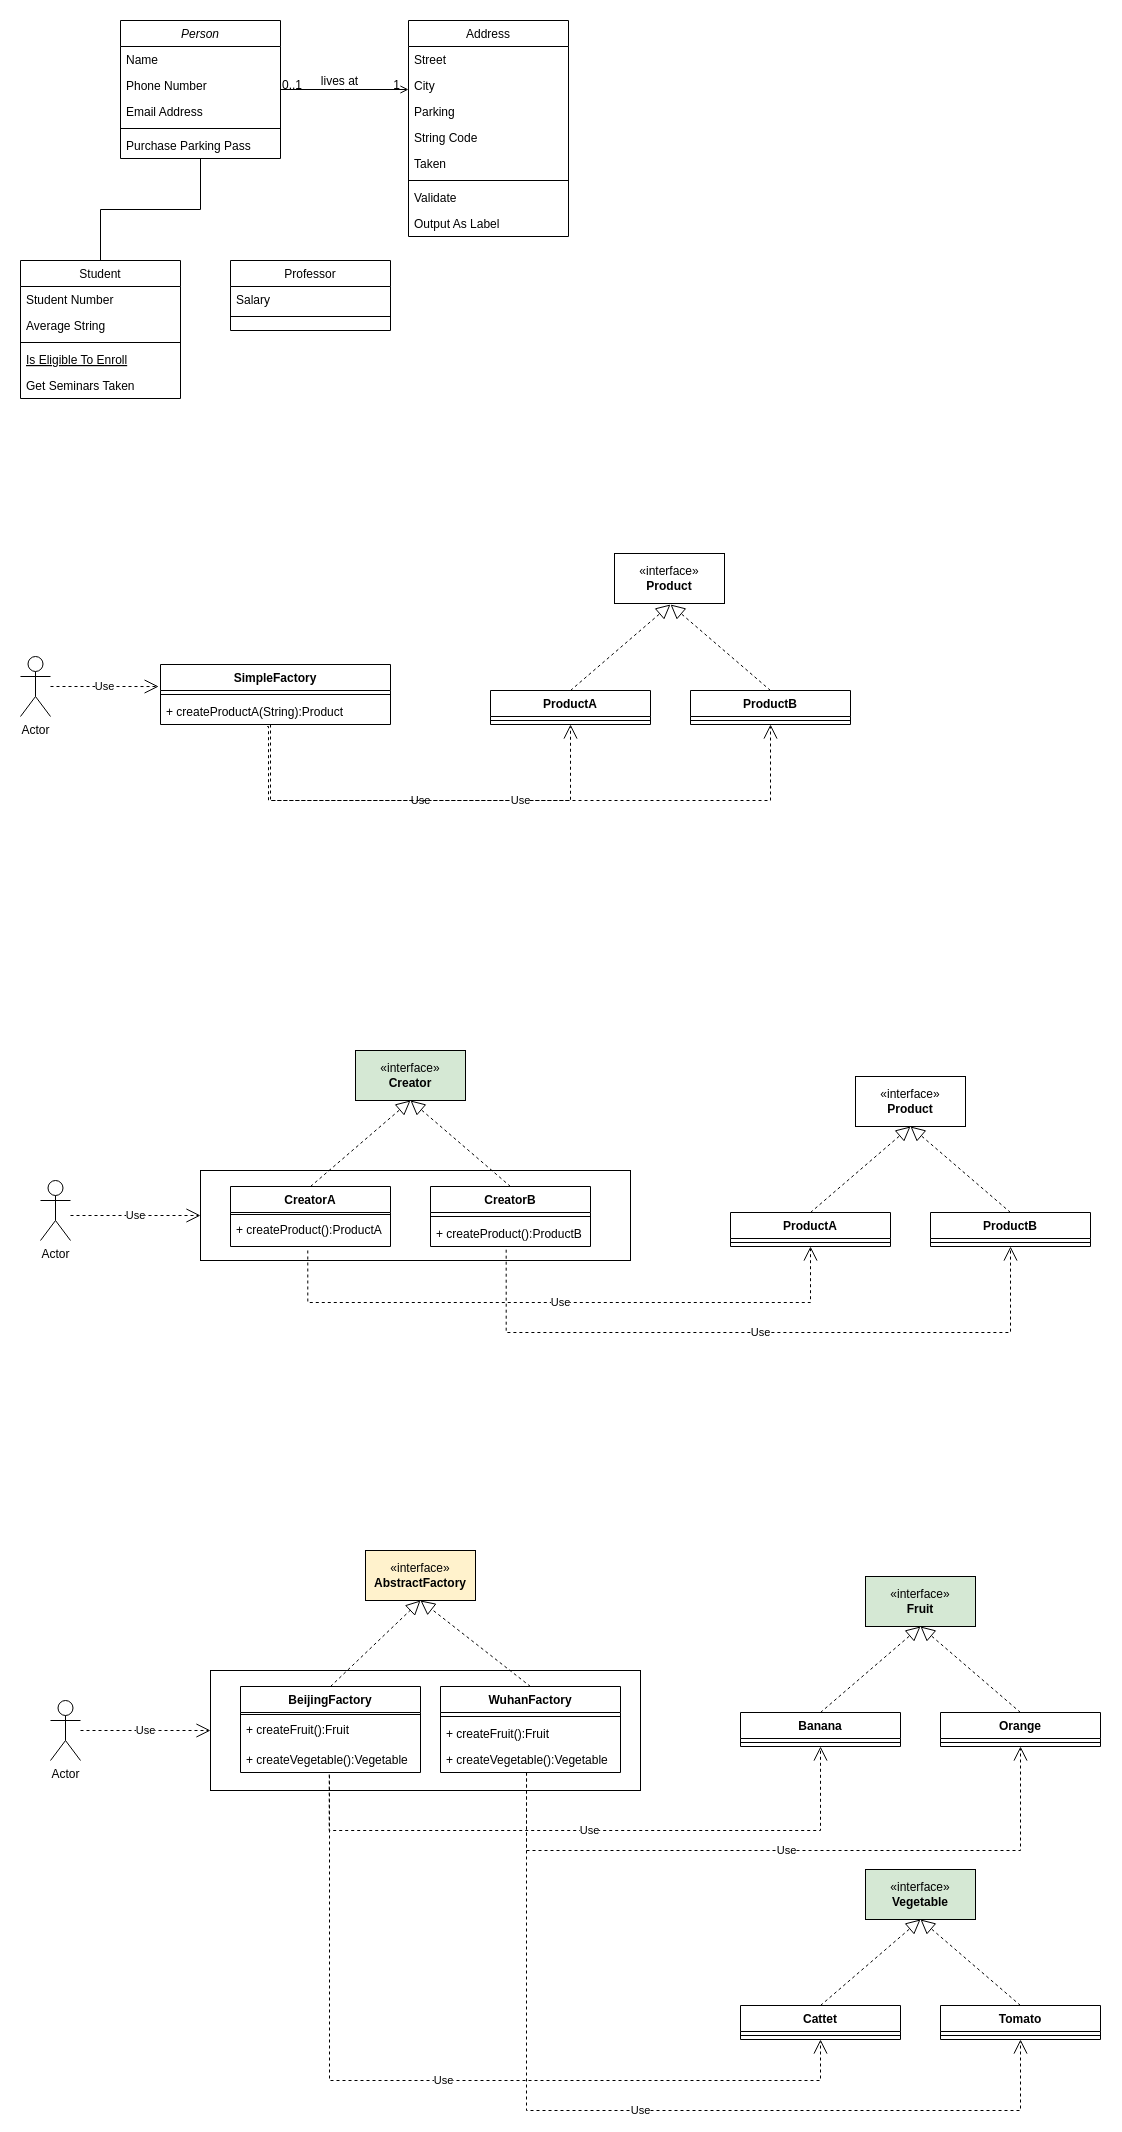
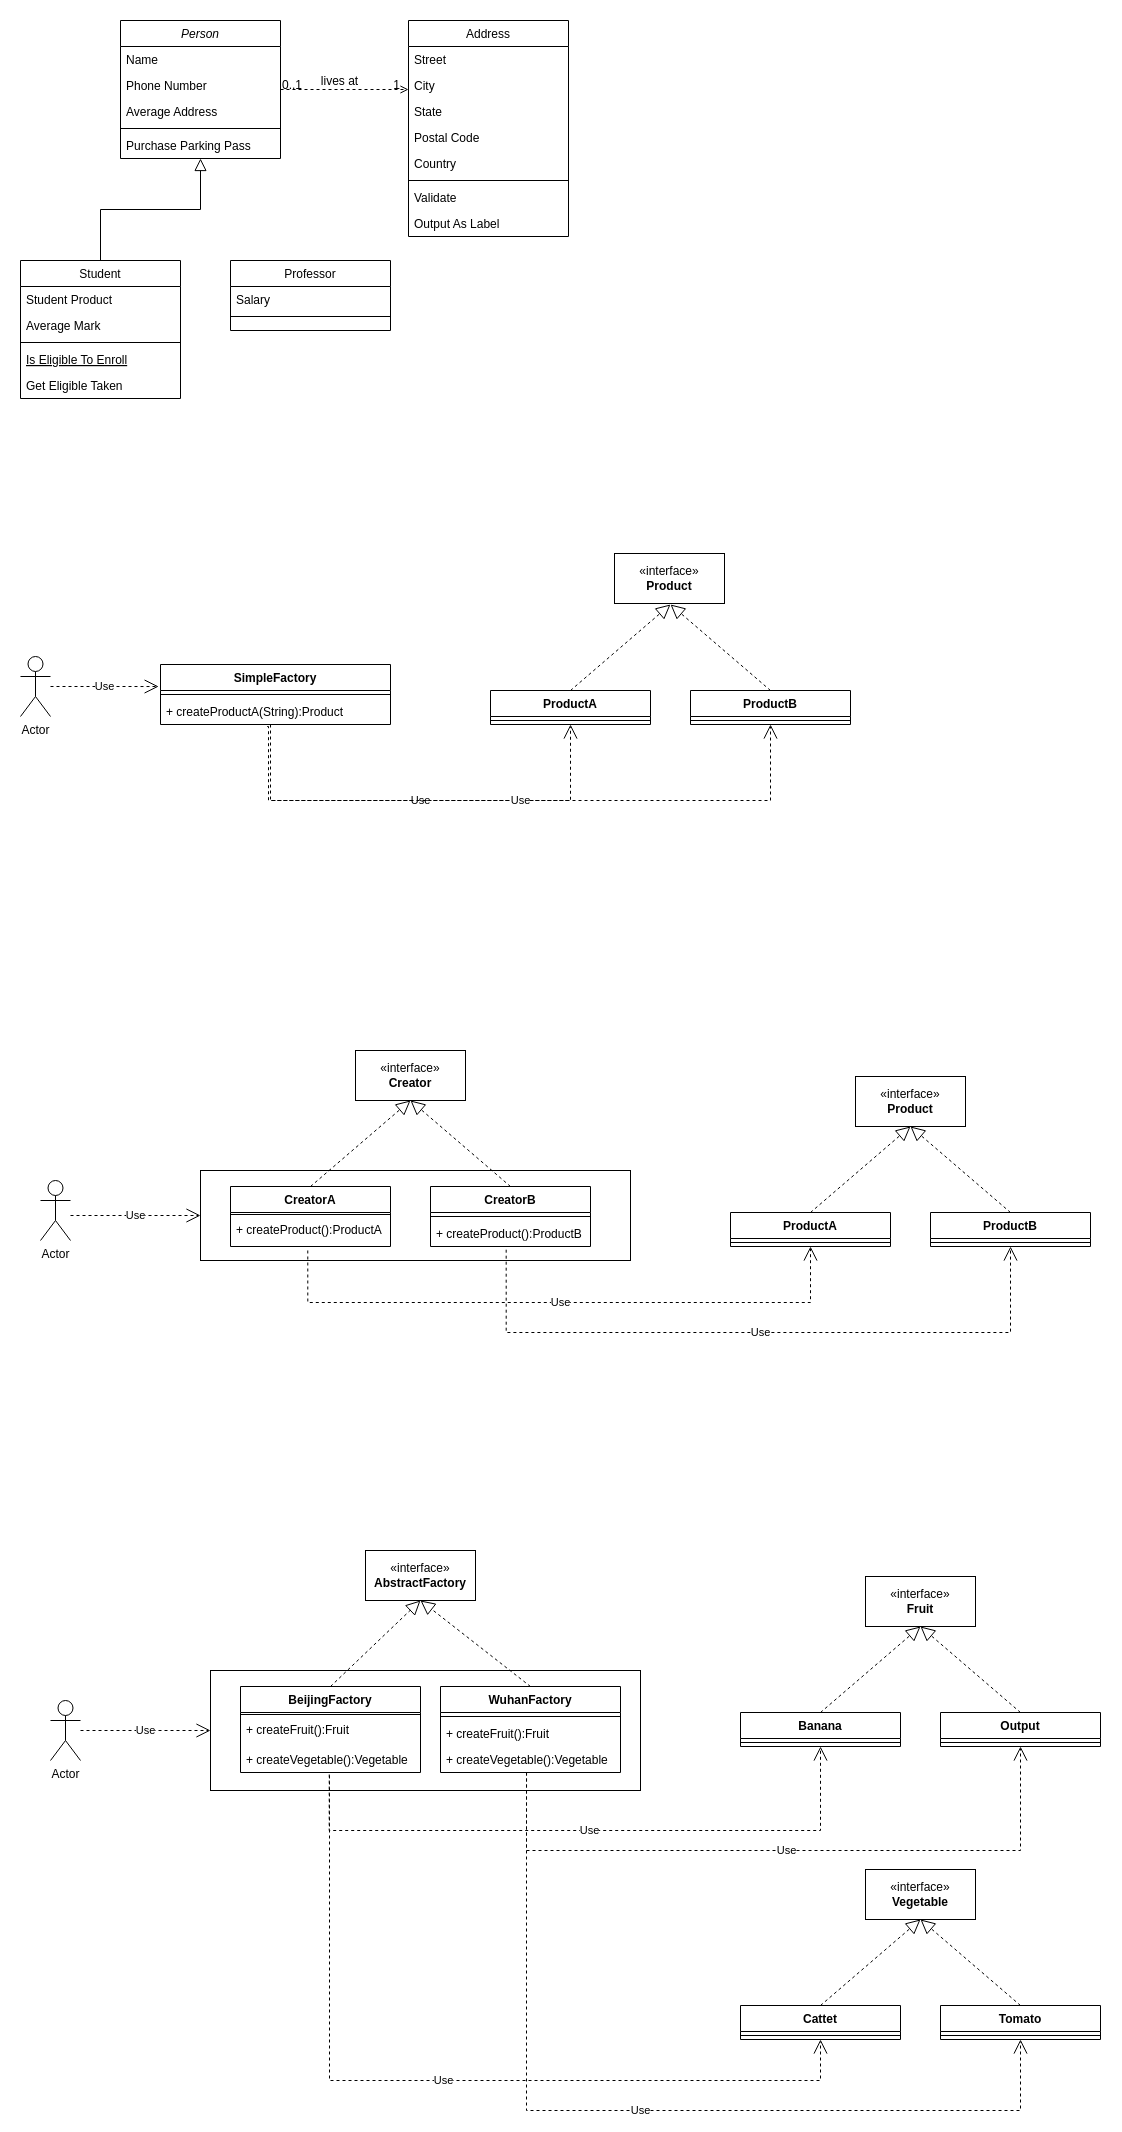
edge "Person" -> "Address": style solid -> dashed
node "Email Address": label "Email Address" -> "Average Address"
node "Parking": label "Parking" -> "State"
node "String Code": label "String Code" -> "Postal Code"
node "Taken": label "Taken" -> "Country"
edge "Person" -- "Student": arrowhead none -> block
node "Student Number": label "Student Number" -> "Student Product"
node "Average String": label "Average String" -> "Average Mark"
node "Get Seminars Taken": label "Get Seminars Taken" -> "Get Eligible Taken"
node "«interface» Creator": fillcolor #d5e8d4 -> #ffffff
node "«interface» AbstractFactory": fillcolor #fff2cc -> #ffffff
node "«interface» Fruit": fillcolor #d5e8d4 -> #ffffff
node "Orange": label "Orange" -> "Output"
node "«interface» Vegetable": fillcolor #d5e8d4 -> #ffffff
